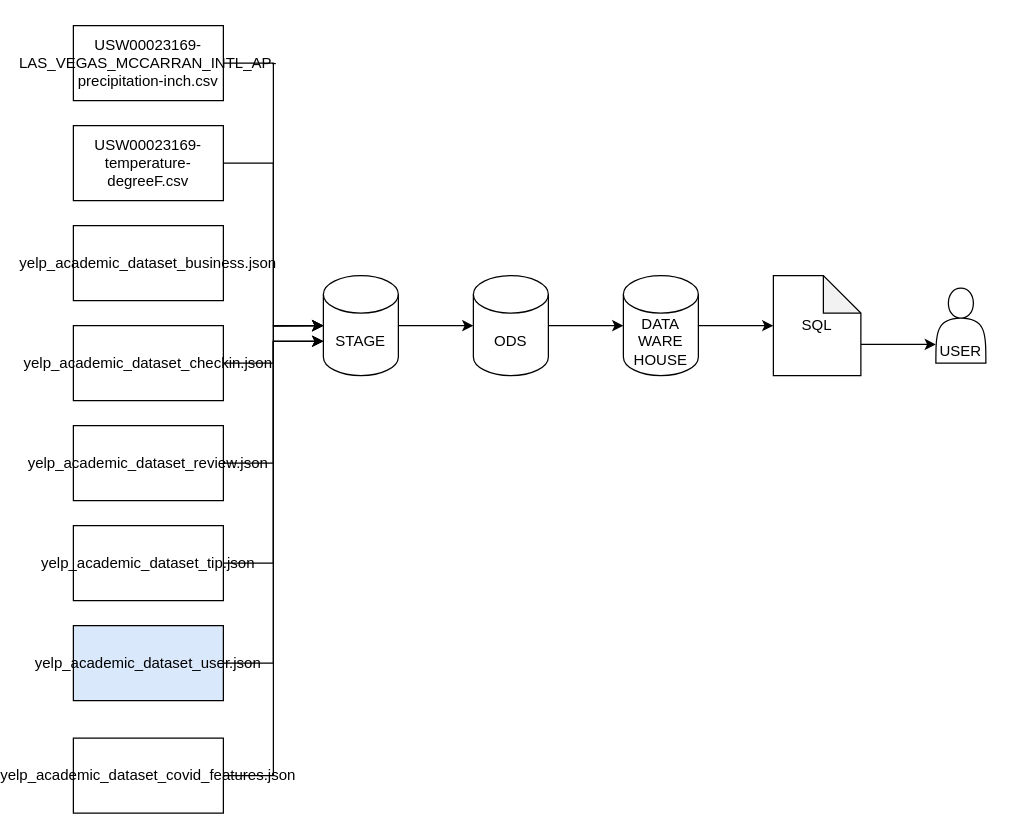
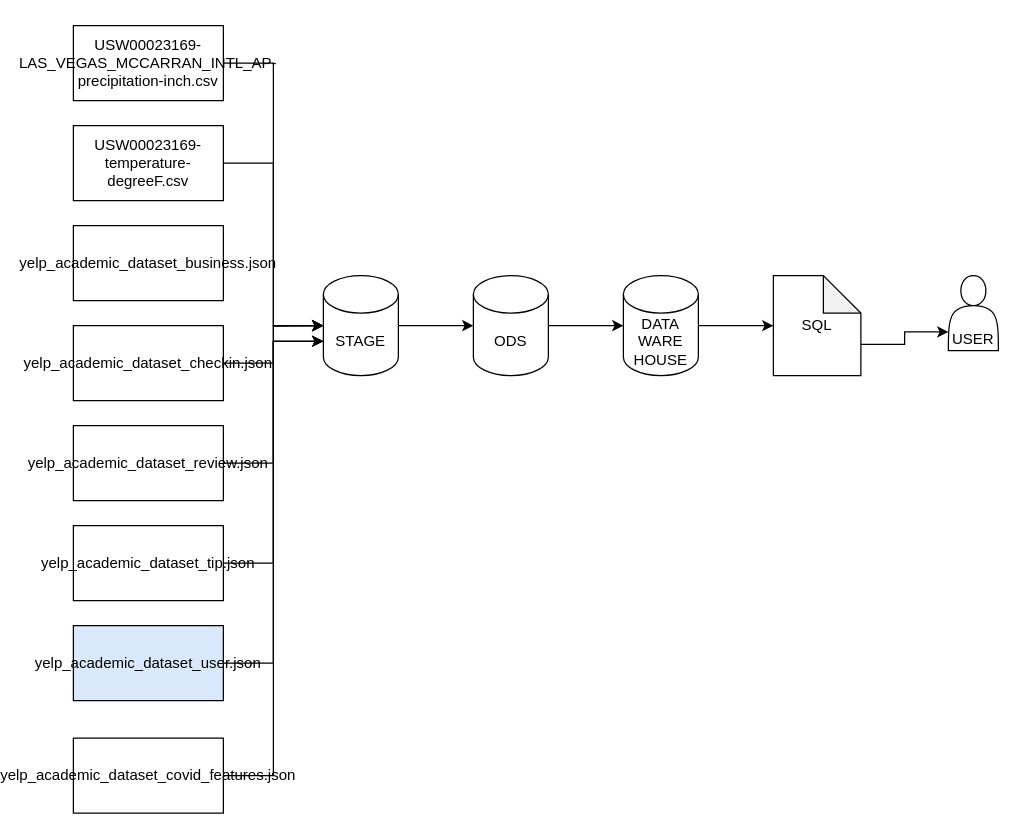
node "USER": moved (961, 326) -> (973, 313)
